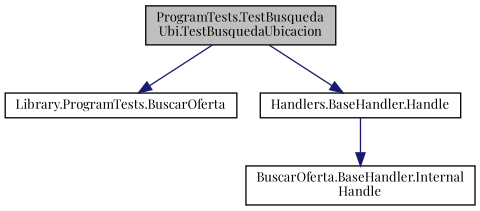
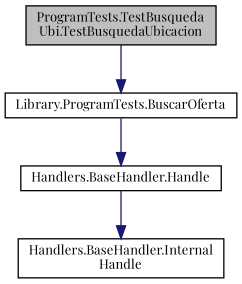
edge "ProgramTests.TestBusqueda Ubi.TestBusquedaUbicacion" -> "Handlers.BaseHandler.Handle": now "Library.ProgramTests.BuscarOferta" -> "Handlers.BaseHandler.Handle"
node "BuscarOferta.BaseHandler.Internal Handle": label "BuscarOferta.BaseHandler.Internal Handle" -> "Handlers.BaseHandler.Internal Handle"
